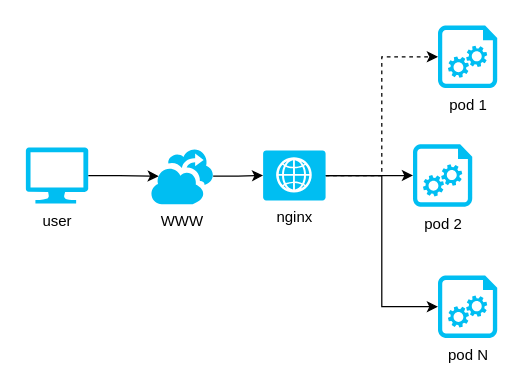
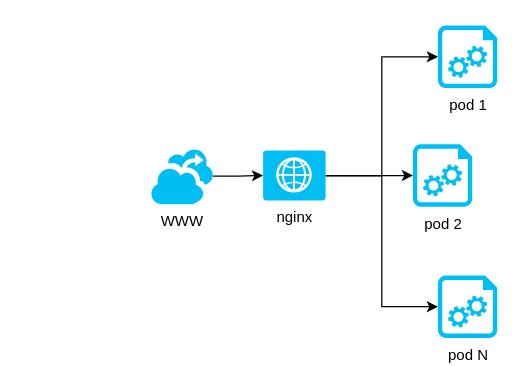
edge "nginx" -> "pod 1": style dashed -> solid
node "user": removed
edge "user" -> "WWW": removed
